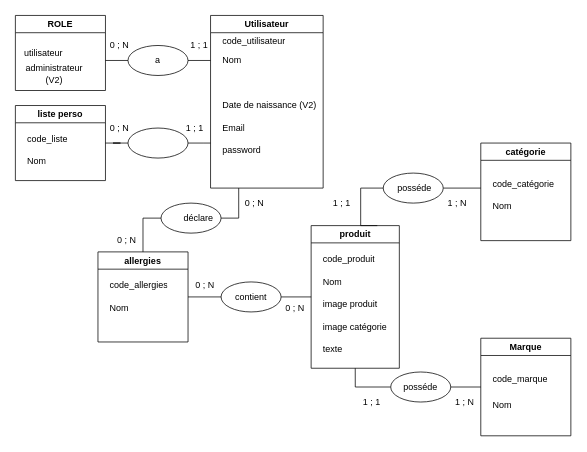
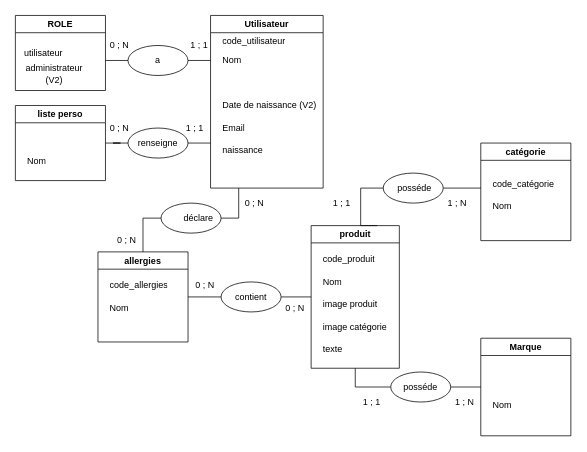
node "code_liste": removed
node "renseigne": added
node "password": label "password" -> "naissance"
node "code_marque": removed
